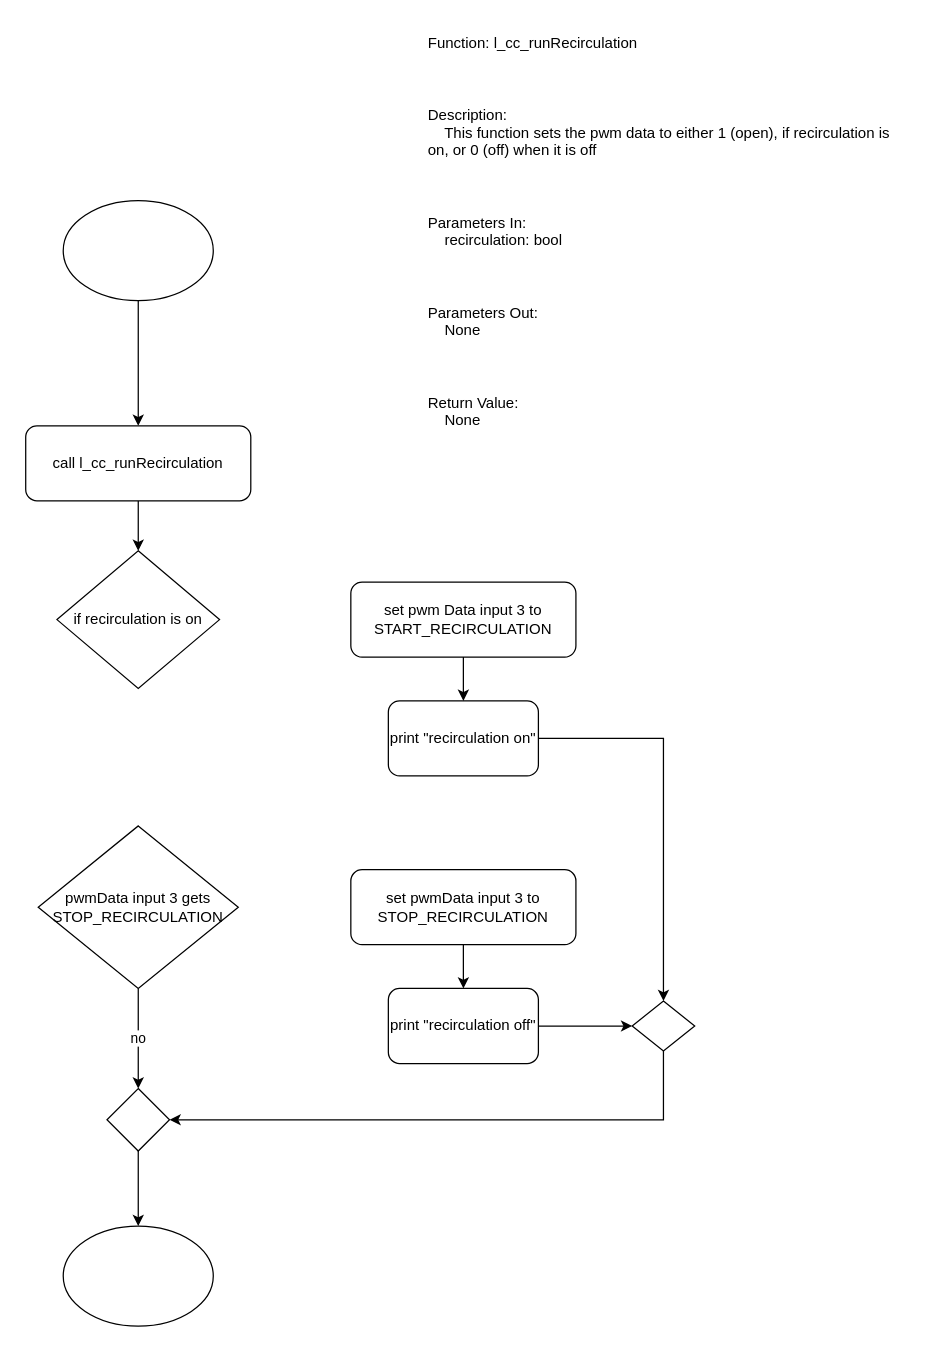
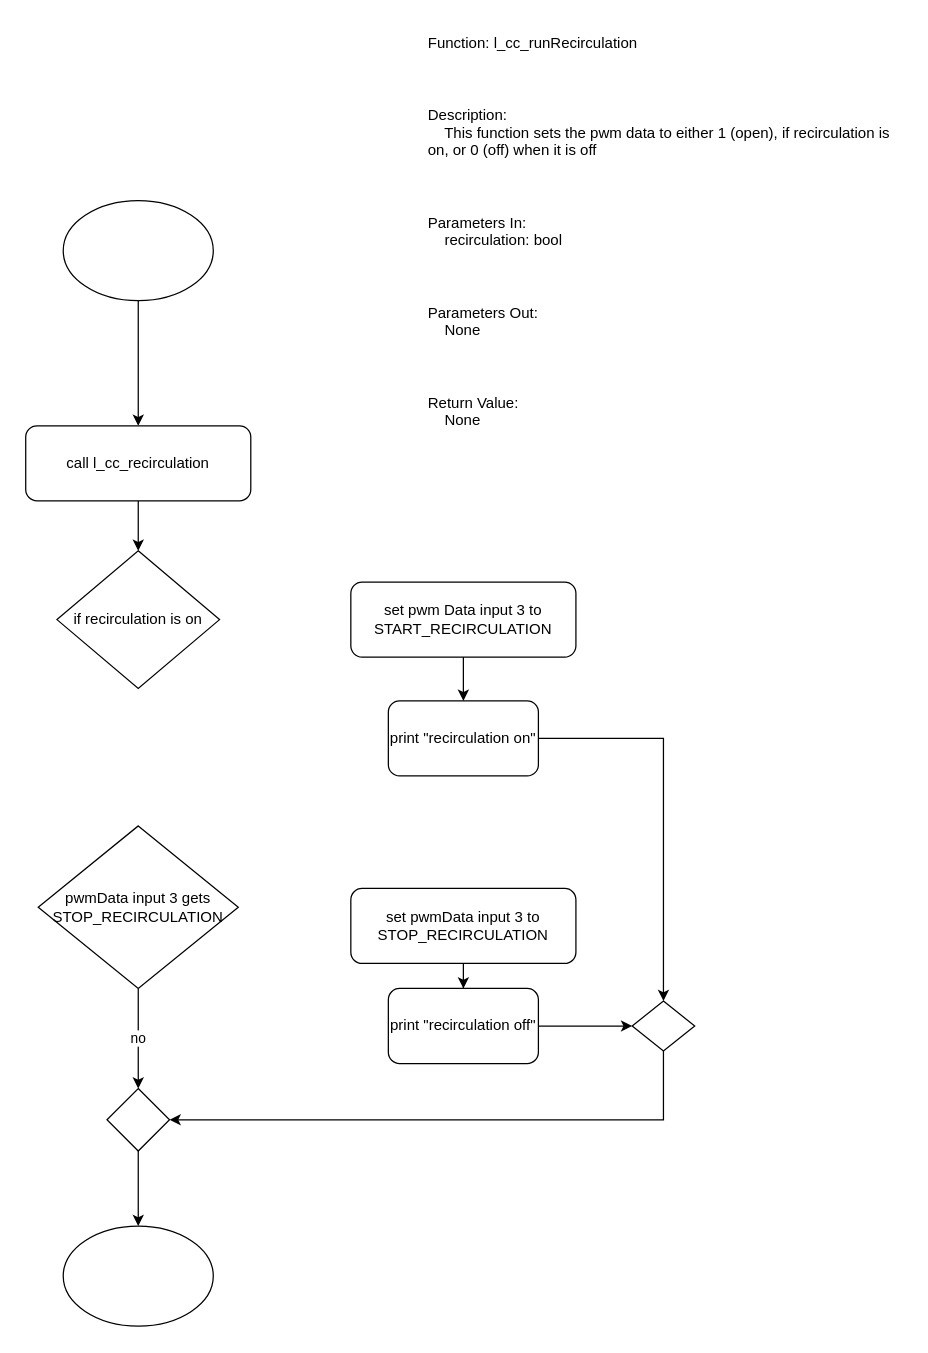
node "call l_cc_runRecirculation": label "call l_cc_runRecirculation" -> "call l_cc_recirculation"
node "set pwmData input 3 to STOP_RECIRCULATION": moved (463, 907) -> (463, 926)
